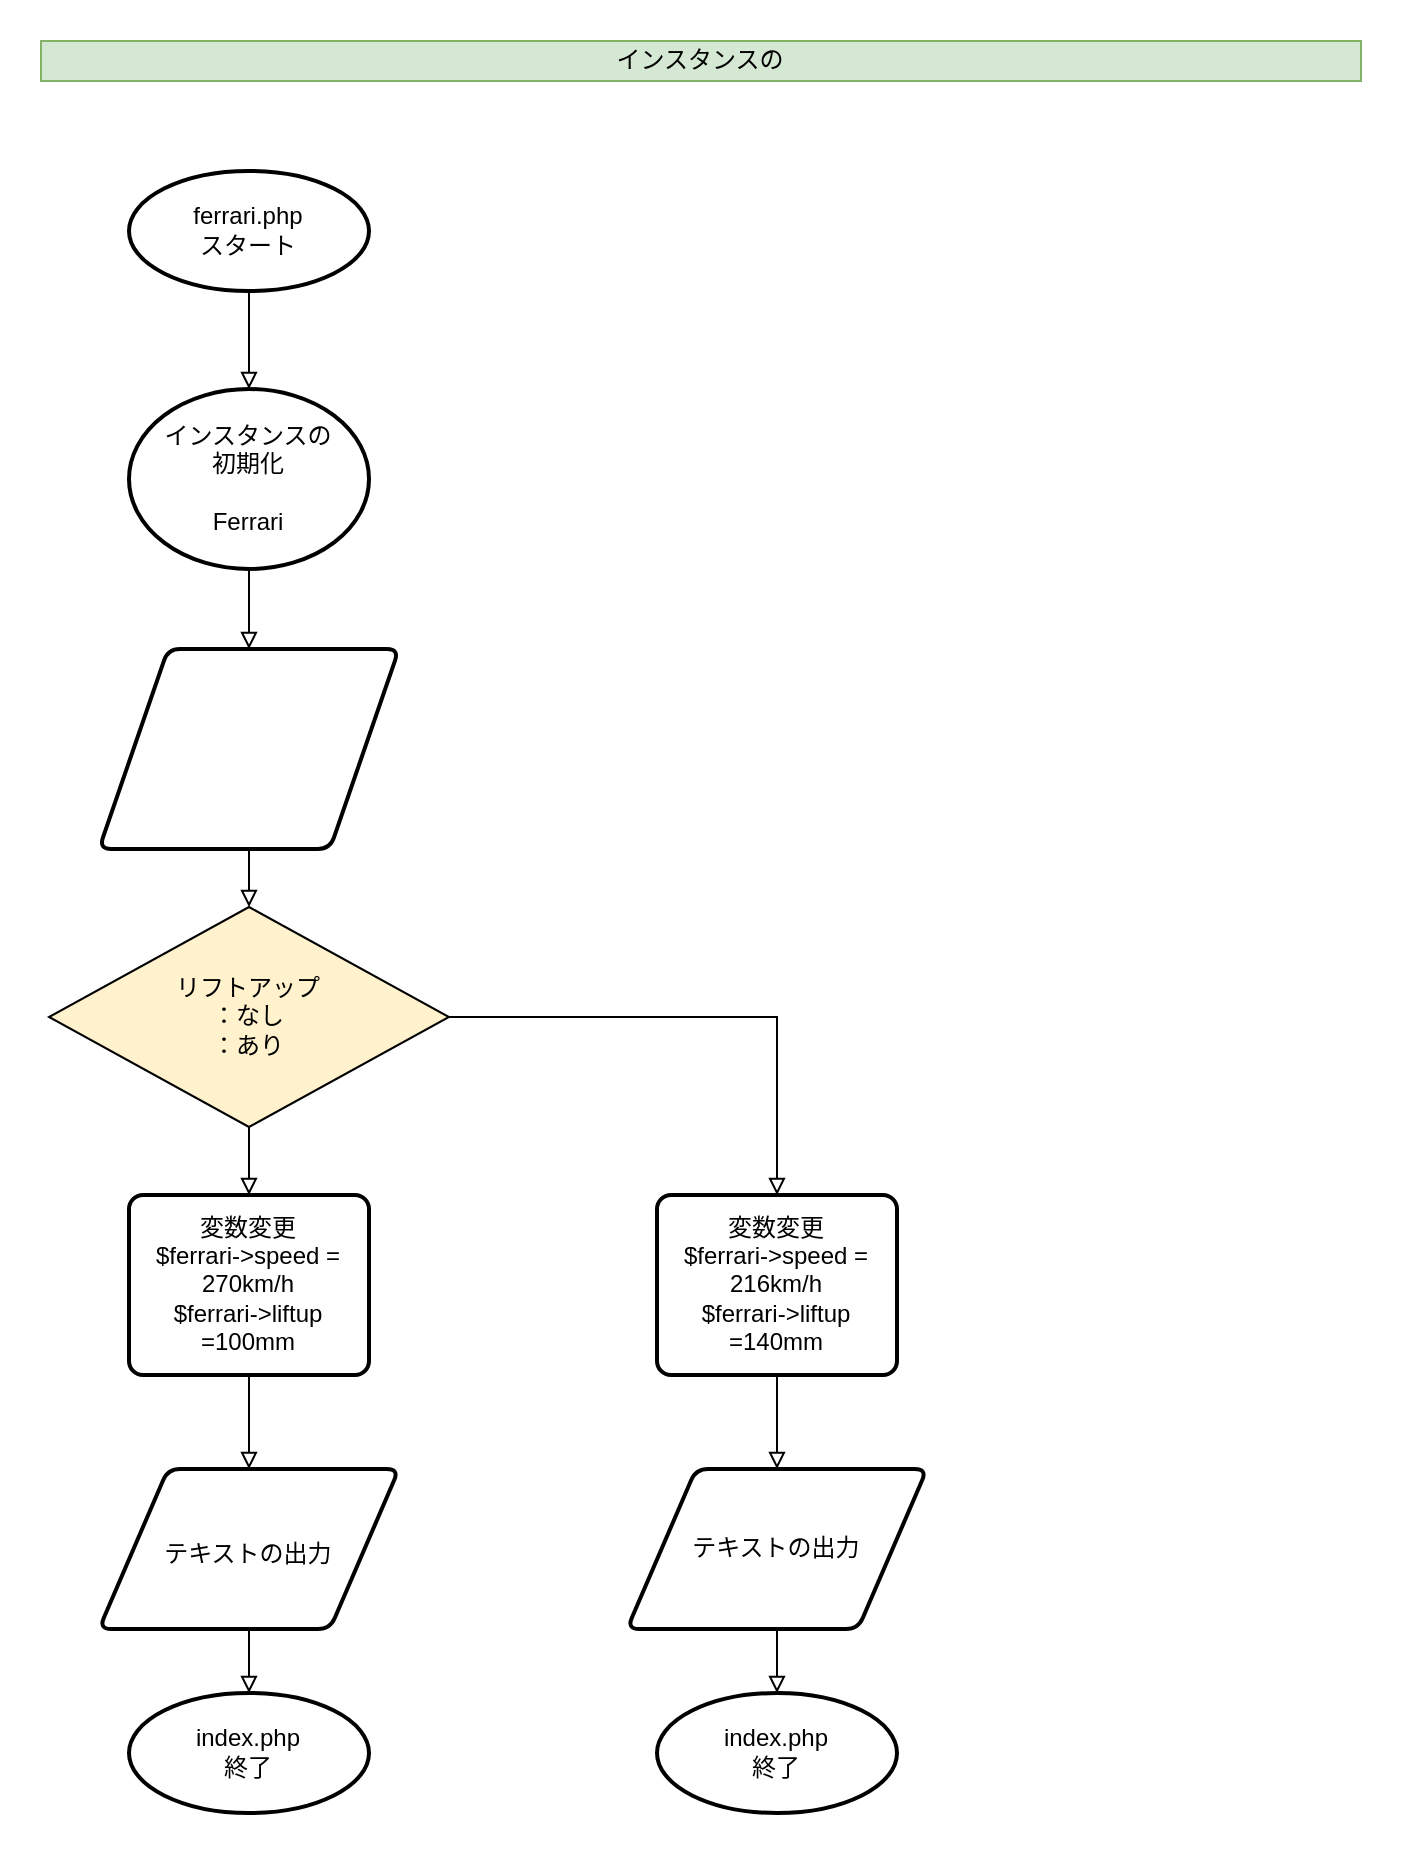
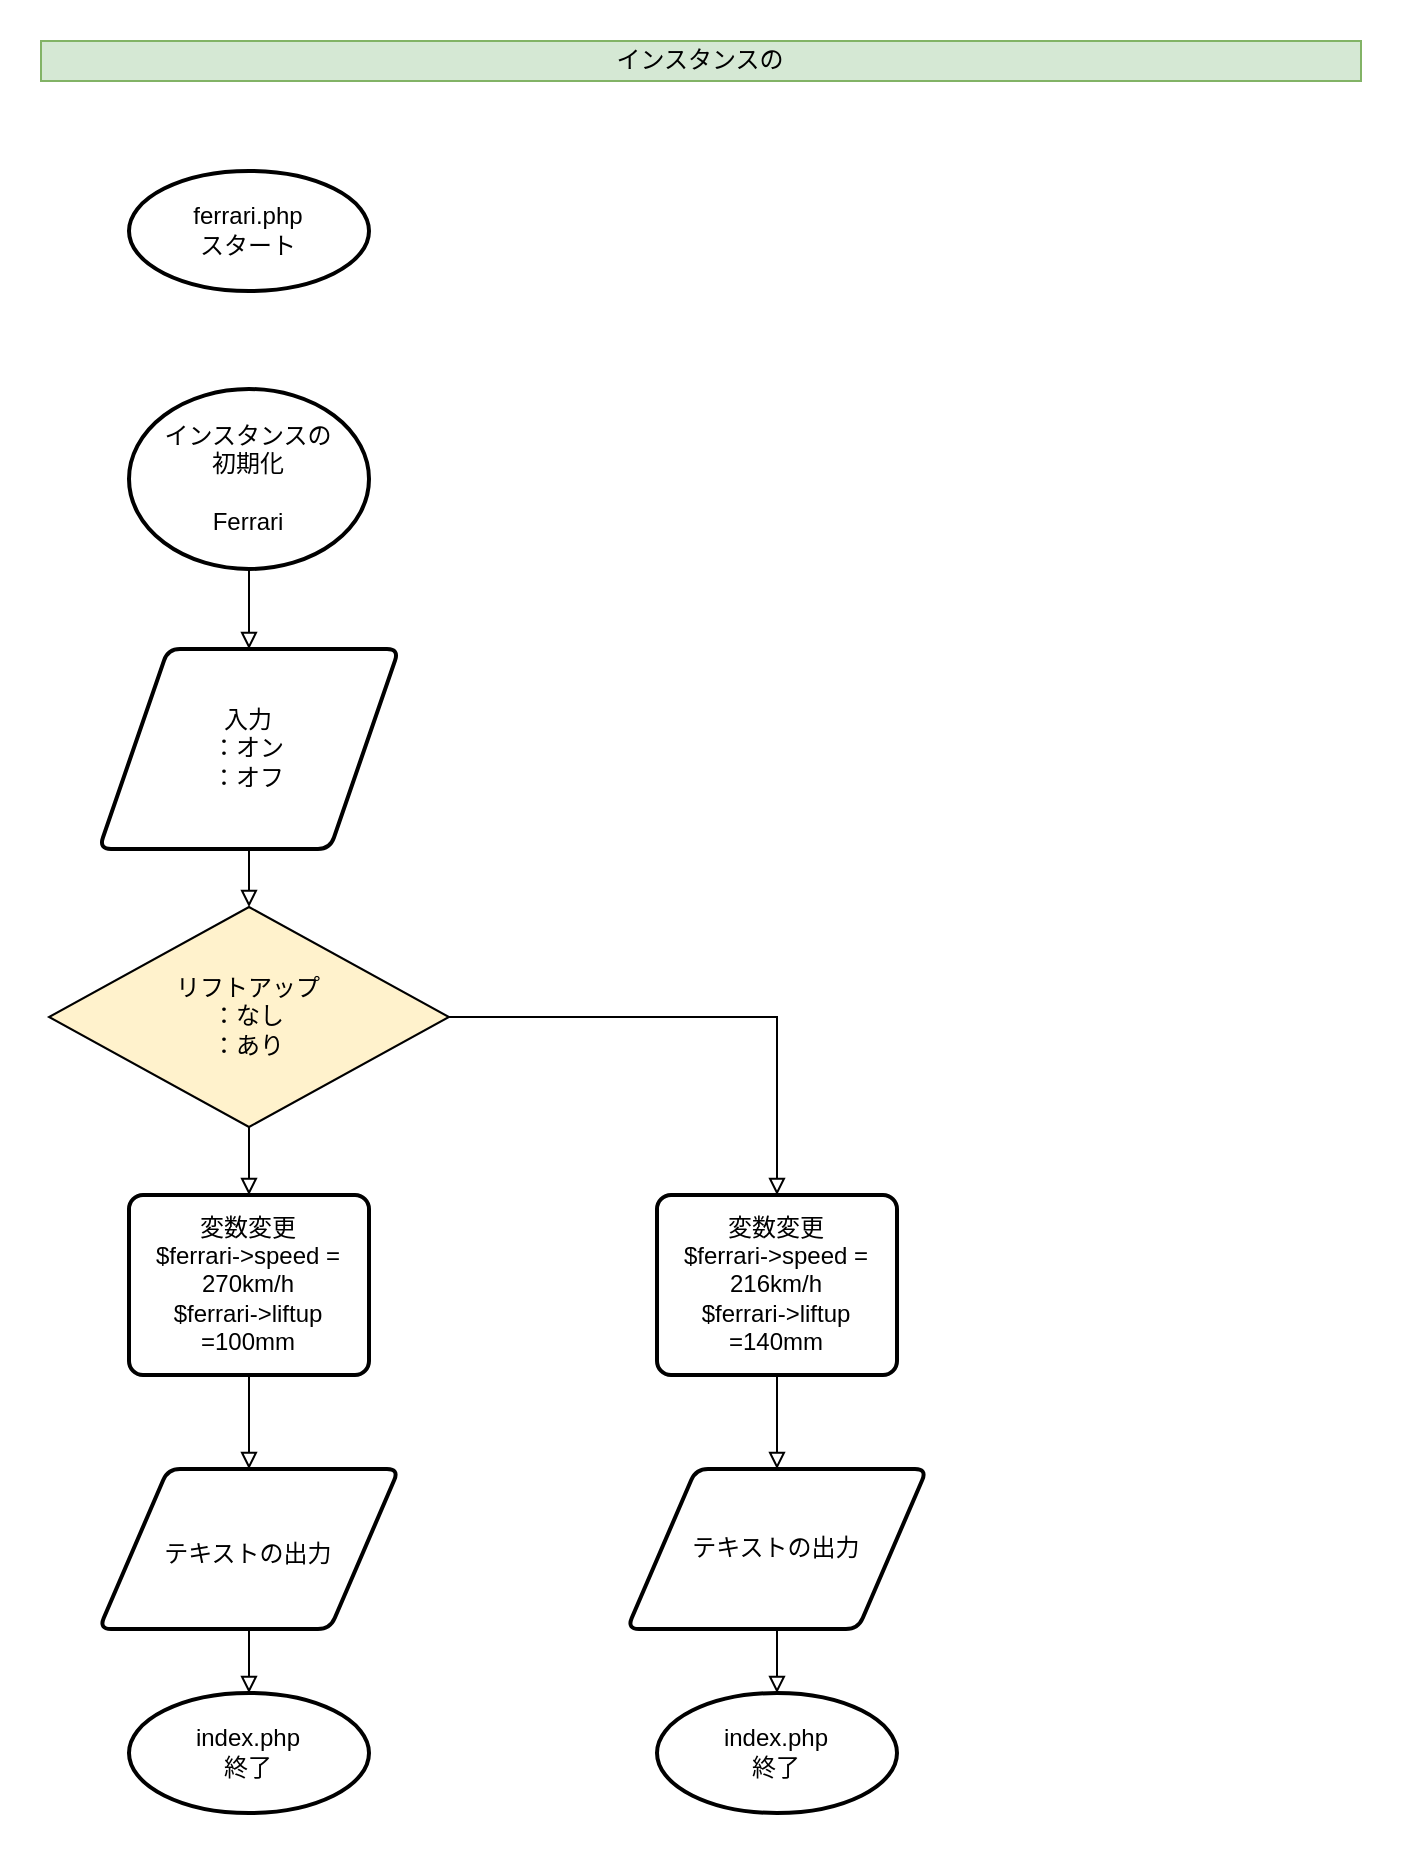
edge "ferrari.php スタート" -> "インスタンスの 初期化 Ferrari": removed
node "入力 ：オン ：オフ": added
